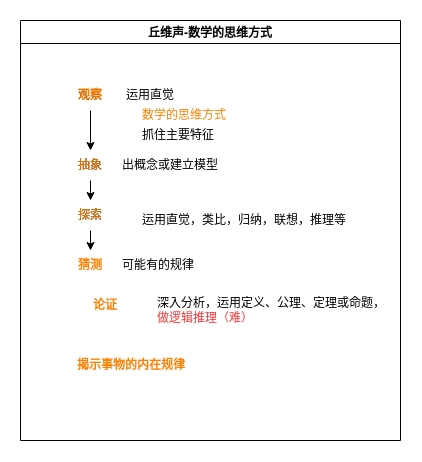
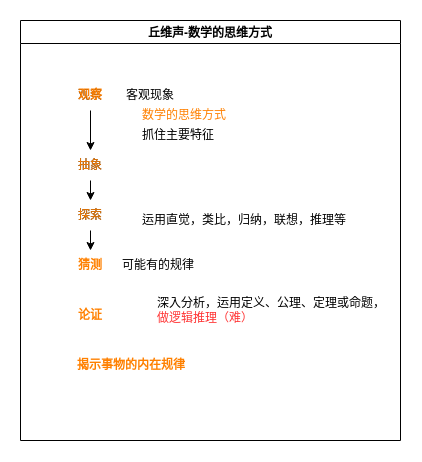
node "运用直觉": label "运用直觉" -> "客观现象"
node "出概念或建立模型": removed
node "论证": moved (106, 306) -> (91, 316)
